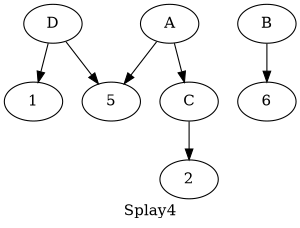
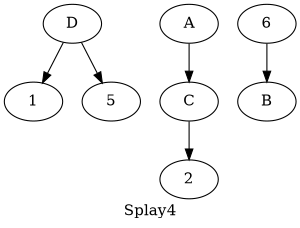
edge "B" -> "6": reversed
edge "A" -> "5": removed
